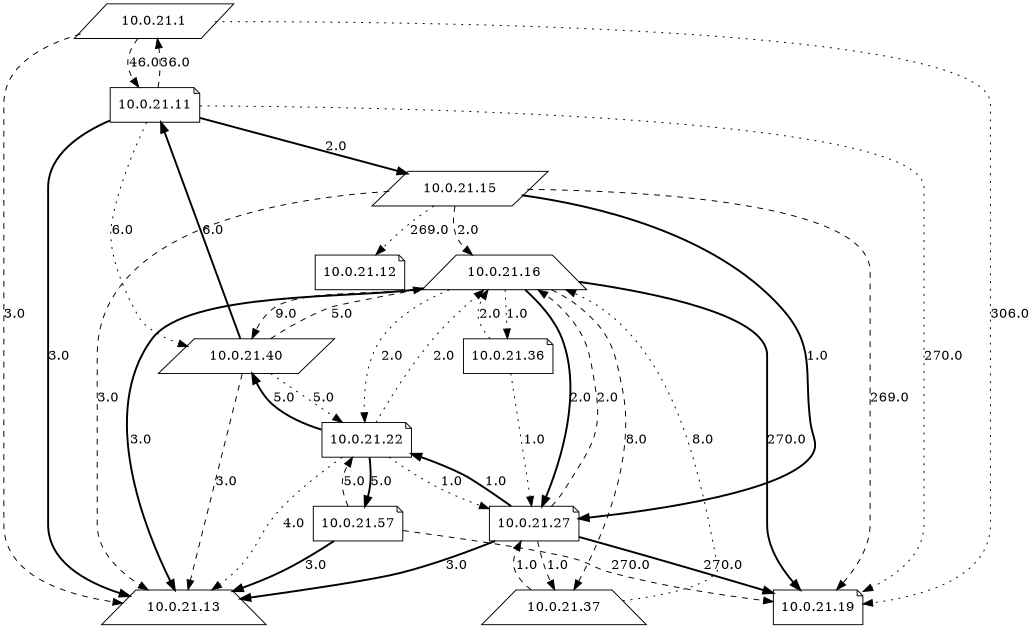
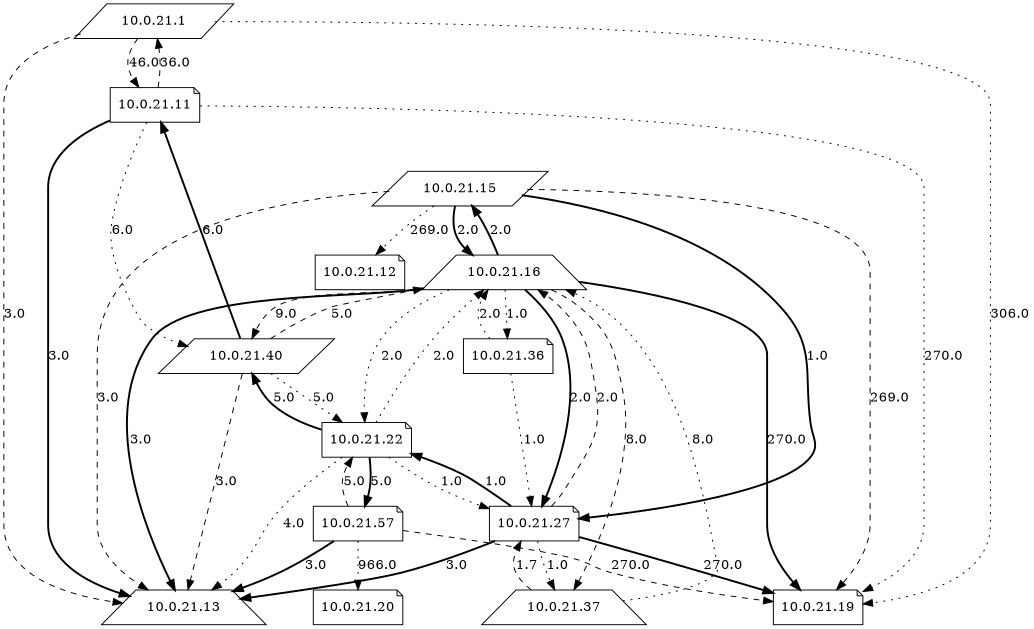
edge "10.0.21.11" -> "10.0.21.15": now "10.0.21.16" -> "10.0.21.15"
edge "10.0.21.15" -> "10.0.21.16": style dashed -> bold
edge "10.0.21.27" -> "10.0.21.37": style dashed -> dotted
edge "10.0.21.37" -> "10.0.21.27": label "1.0" -> "1.7"
node "10.0.21.20": added
